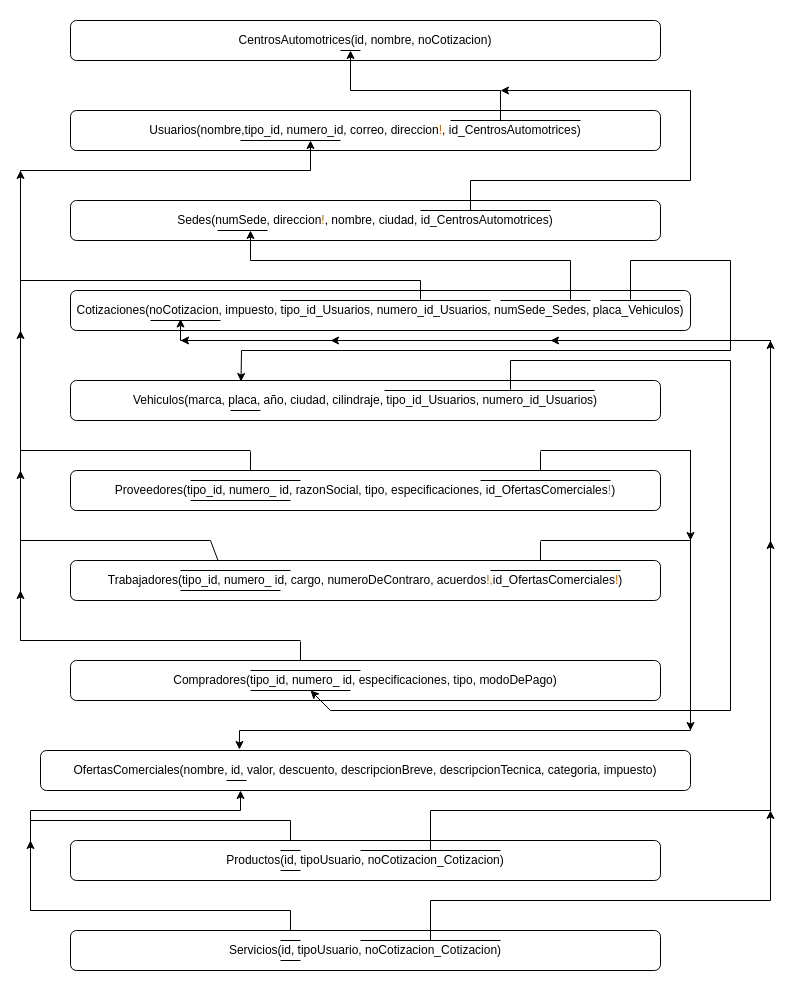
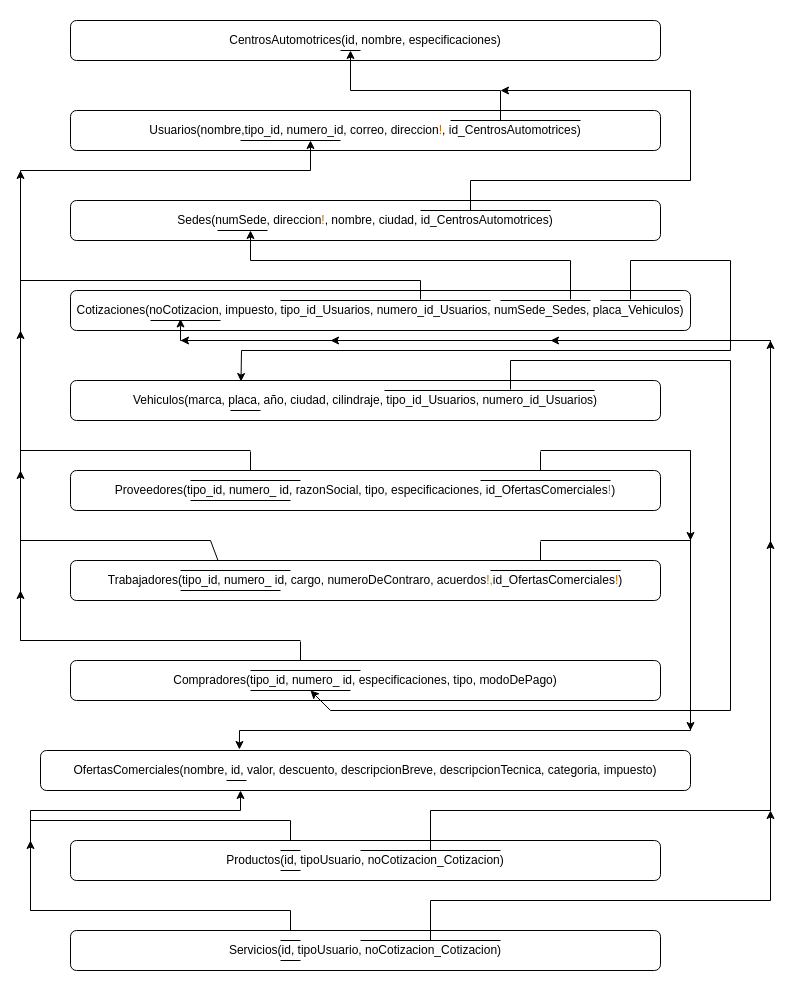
node "CentrosAutomotrices(id, nombre, noCotizacion)": label "CentrosAutomotrices(id, nombre, noCotizacion)" -> "CentrosAutomotrices(id, nombre, especificaciones)"
